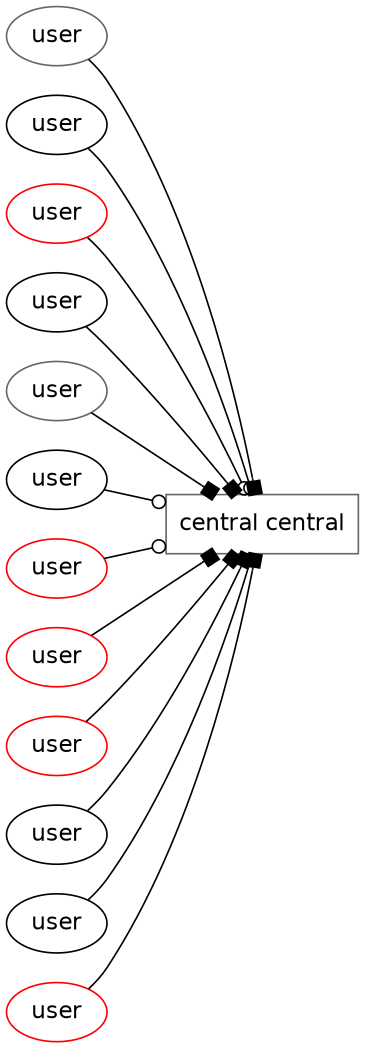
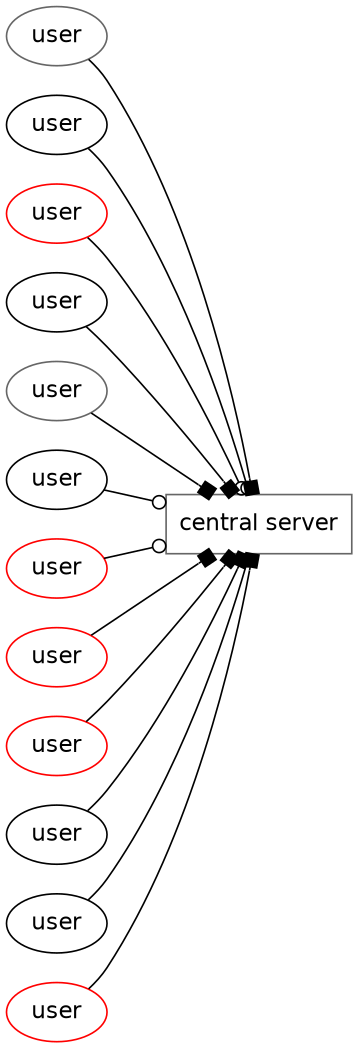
node "central central": label "central central" -> "central server"
